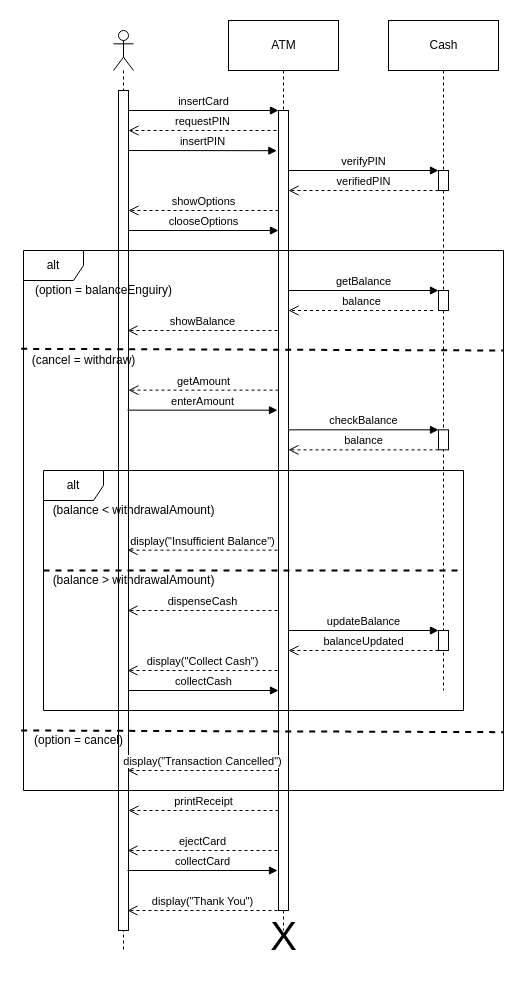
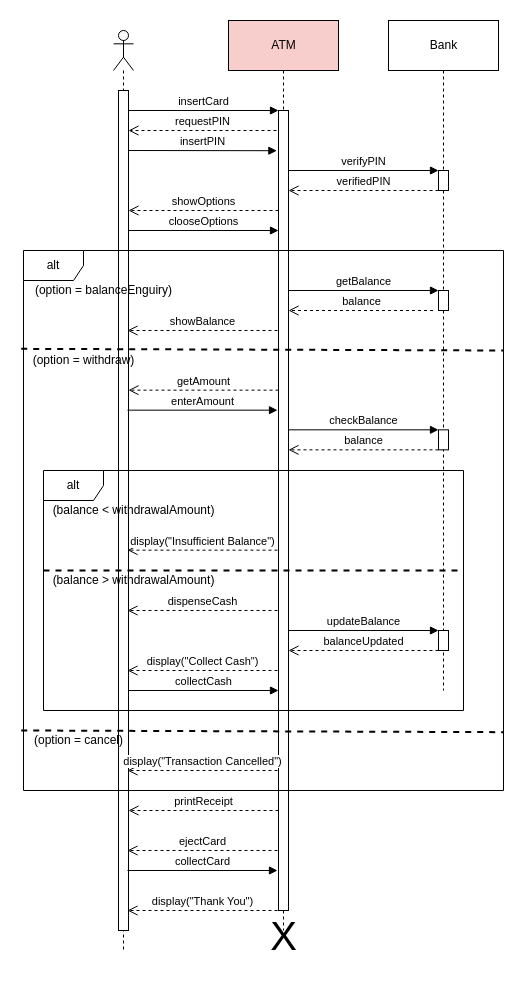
node "ATM": fillcolor #ffffff -> #f8cecc
node "Cash": label "Cash" -> "Bank"
node "(cancel = withdraw)": label "(cancel = withdraw)" -> "(option = withdraw)"
